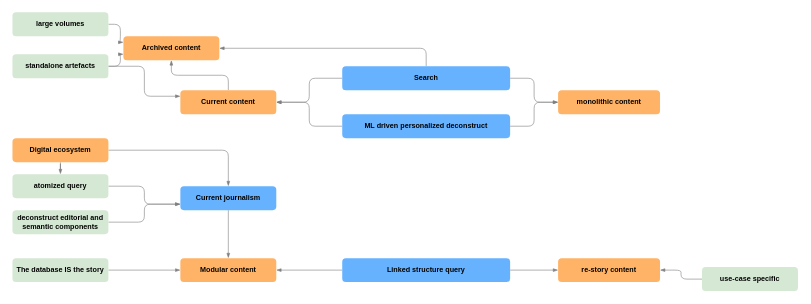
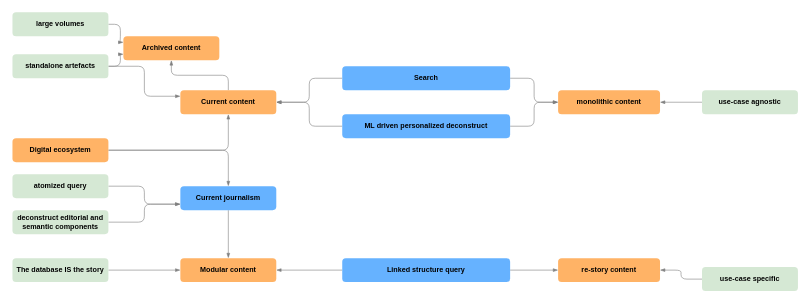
edge "Search" -> "Archived content": removed
edge "use-case agnostic" -> "monolithic content": added
node "use-case agnostic": added
edge "Digital ecosystem" -> "atomized query": now "Digital ecosystem" -> "Current content"
